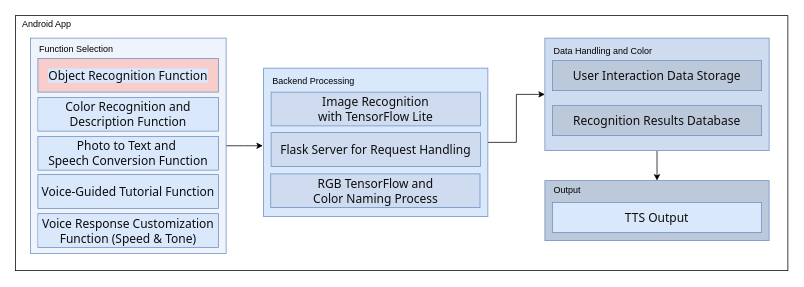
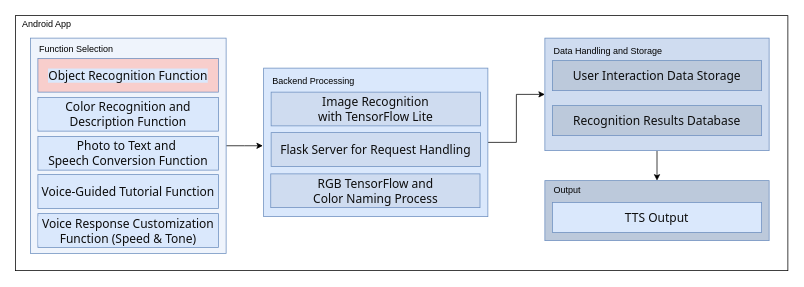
node "Data Handling and Color": label "Data Handling and Color" -> "Data Handling and Storage"
